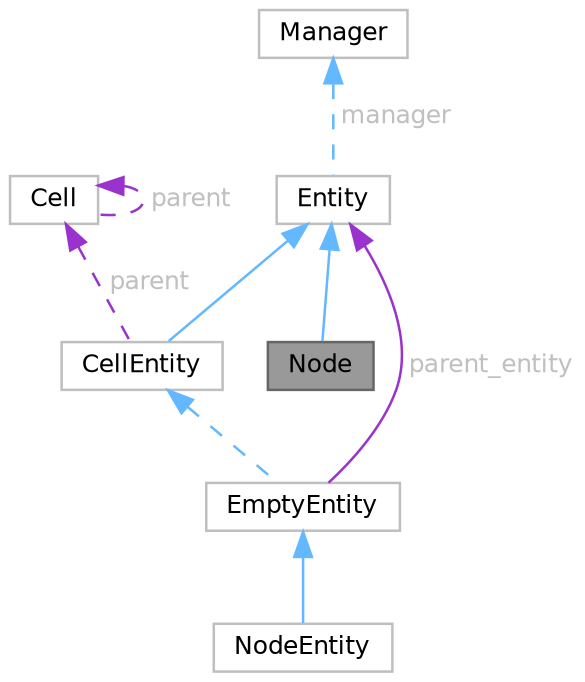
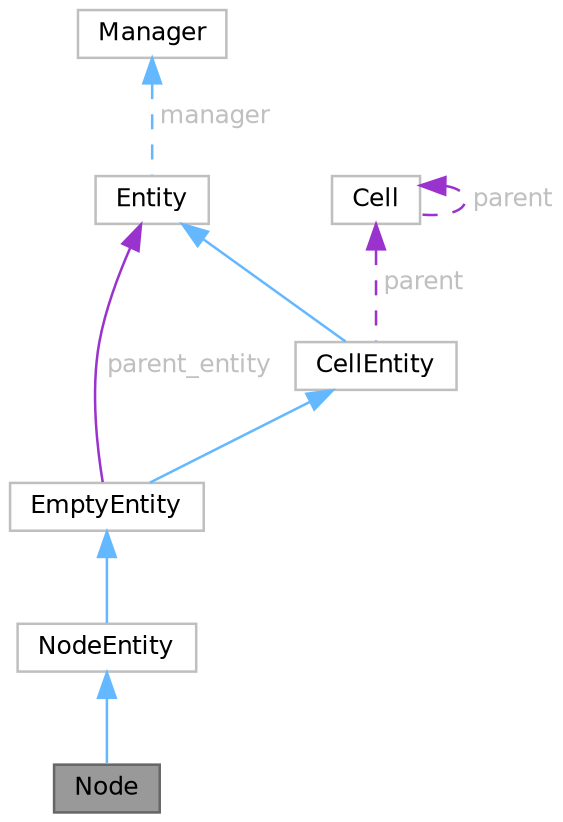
edge "Node" -> "Entity": now "Node" -> "NodeEntity"
edge "EmptyEntity" -> "CellEntity": style dashed -> solid
